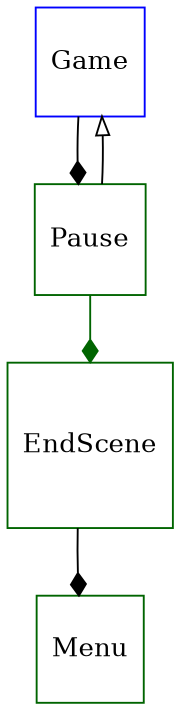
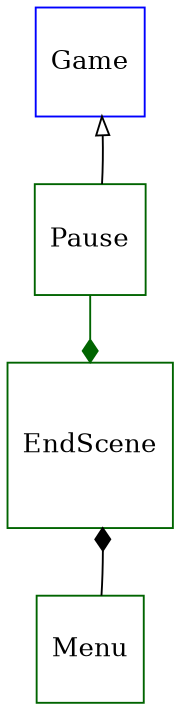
edge "Game" -> "Pause": removed
edge "EndScene" -> "Menu": reversed
